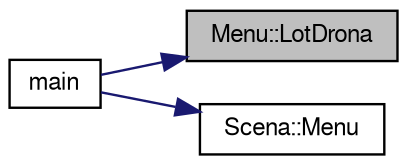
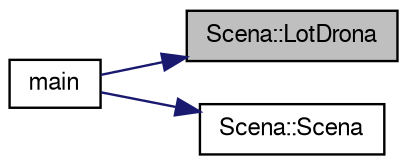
node "Menu::LotDrona": label "Menu::LotDrona" -> "Scena::LotDrona"
node "Scena::Menu": label "Scena::Menu" -> "Scena::Scena"
